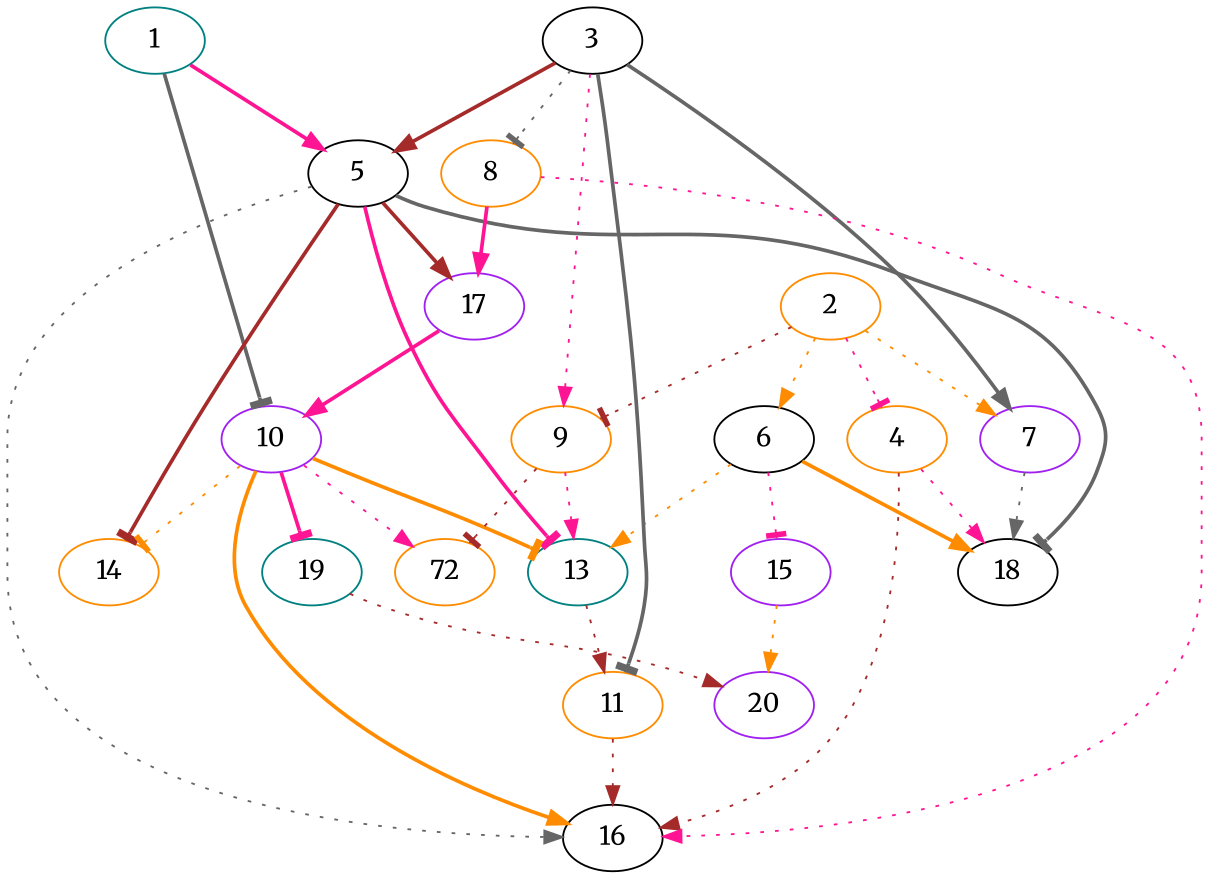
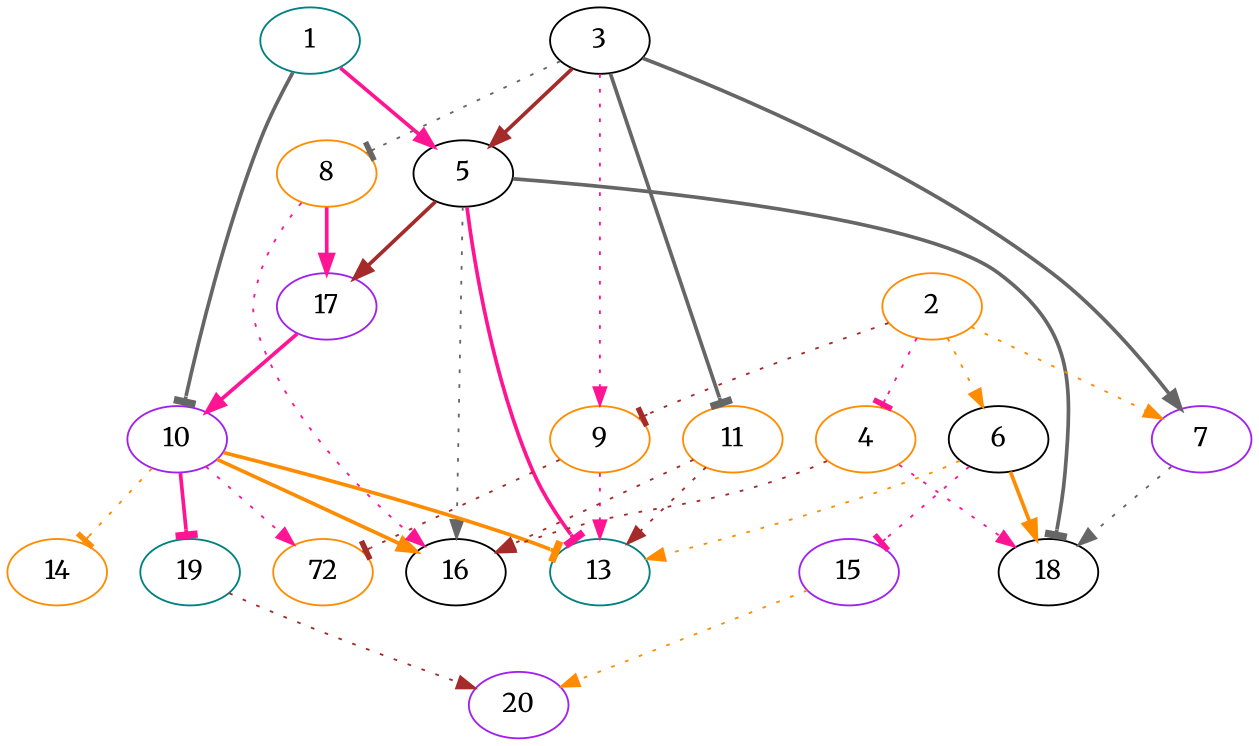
edge "5" -> "14": removed
edge "13" -> "11": reversed
